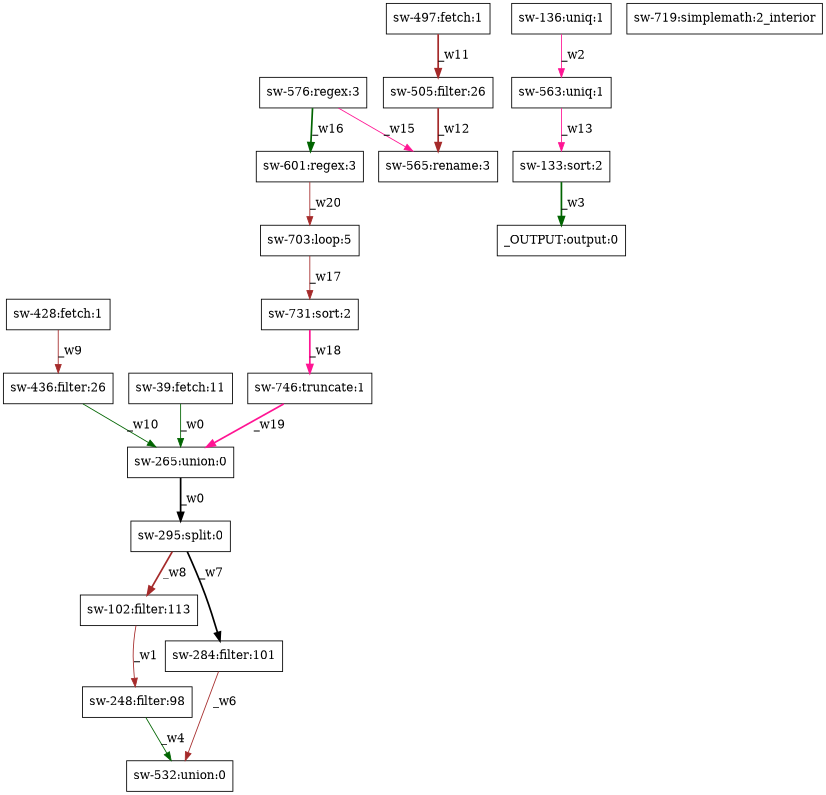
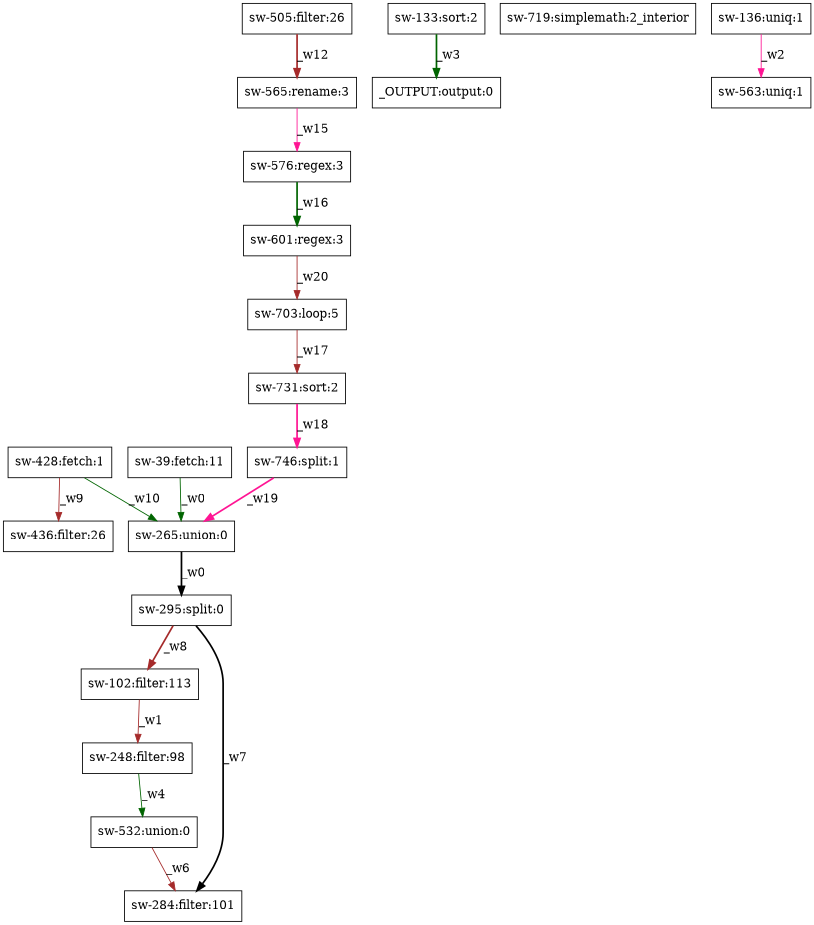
node "sw-497:fetch:1": removed
edge "sw-563:uniq:1" -> "sw-133:sort:2": removed, label "_w13"
edge "sw-576:regex:3" -> "sw-565:rename:3": reversed
node "sw-746:truncate:1": label "sw-746:truncate:1" -> "sw-746:split:1"
edge "sw-436:filter:26" -> "sw-265:union:0": now "sw-428:fetch:1" -> "sw-265:union:0"
edge "sw-284:filter:101" -> "sw-532:union:0": reversed
